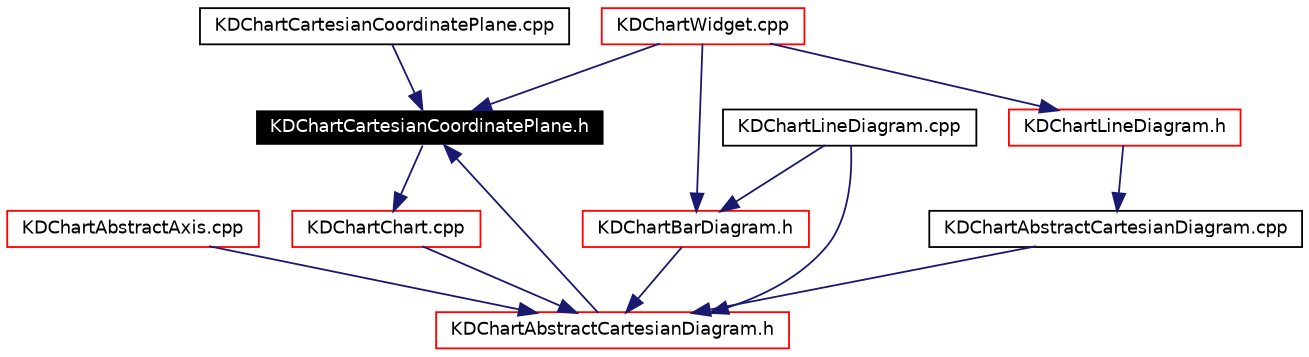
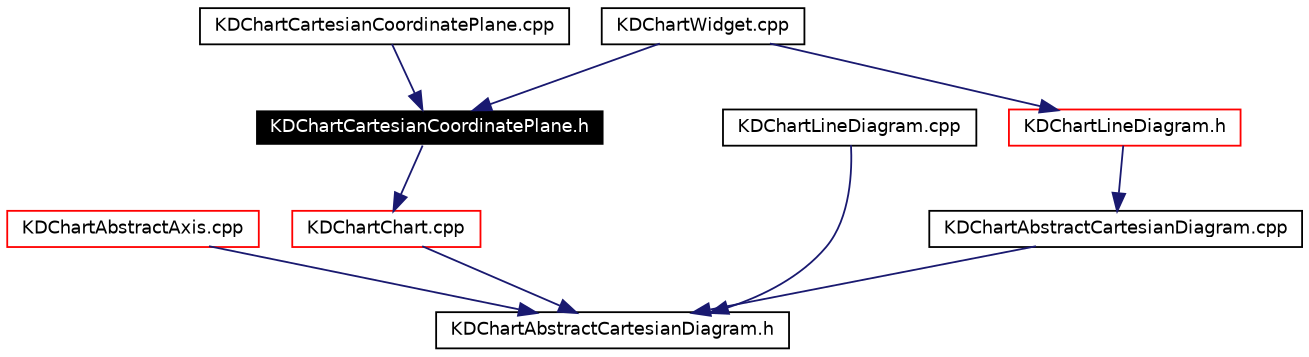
node "KDChartWidget.cpp": color red -> black
node "KDChartBarDiagram.h": removed
edge "KDChartAbstractCartesianDiagram.h" -> "KDChartCartesianCoordinatePlane.h": removed
node "KDChartAbstractCartesianDiagram.h": color red -> black
